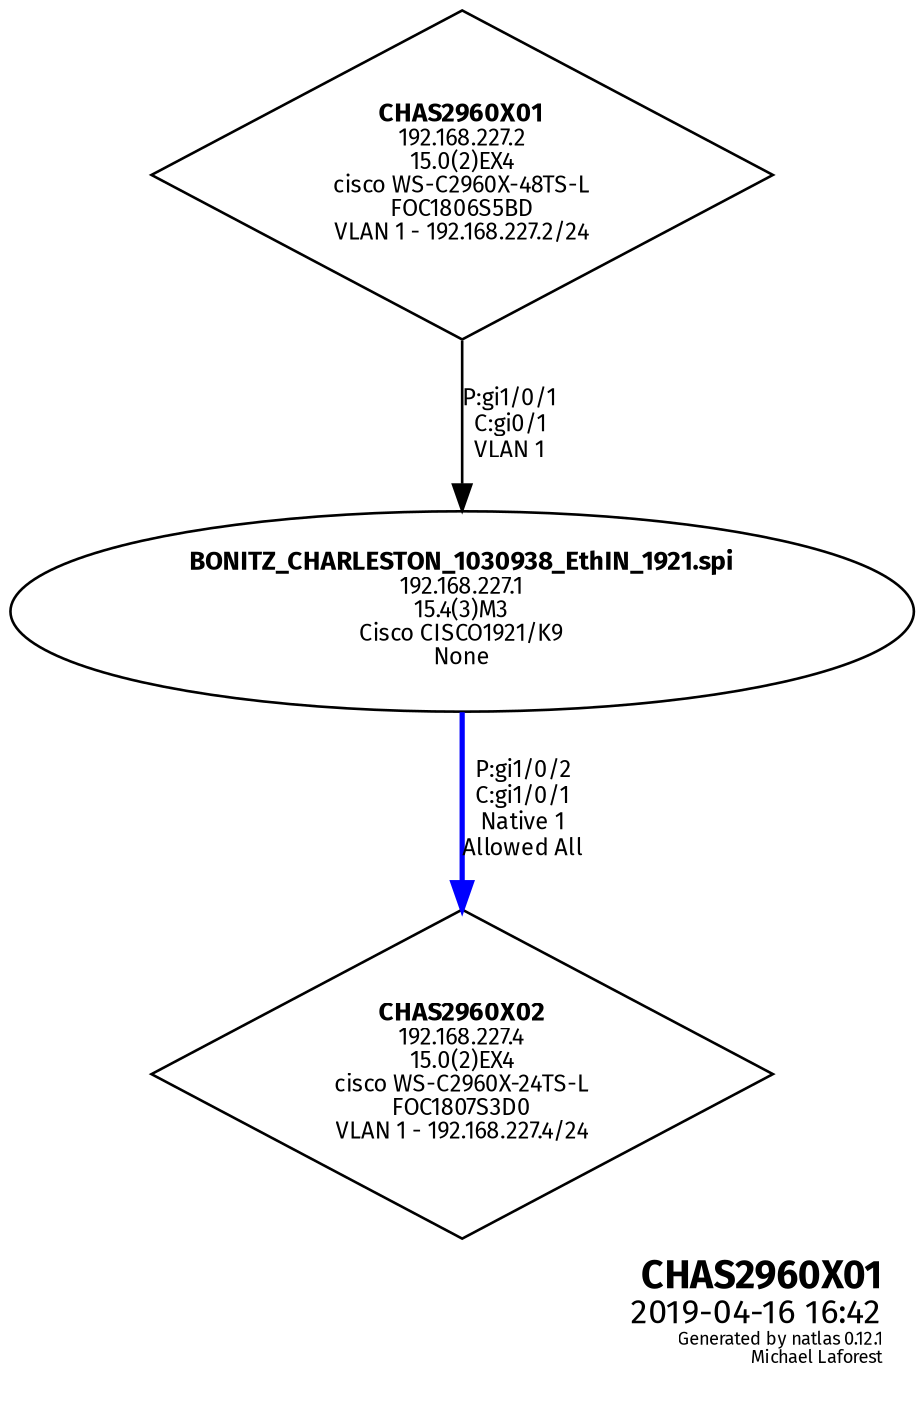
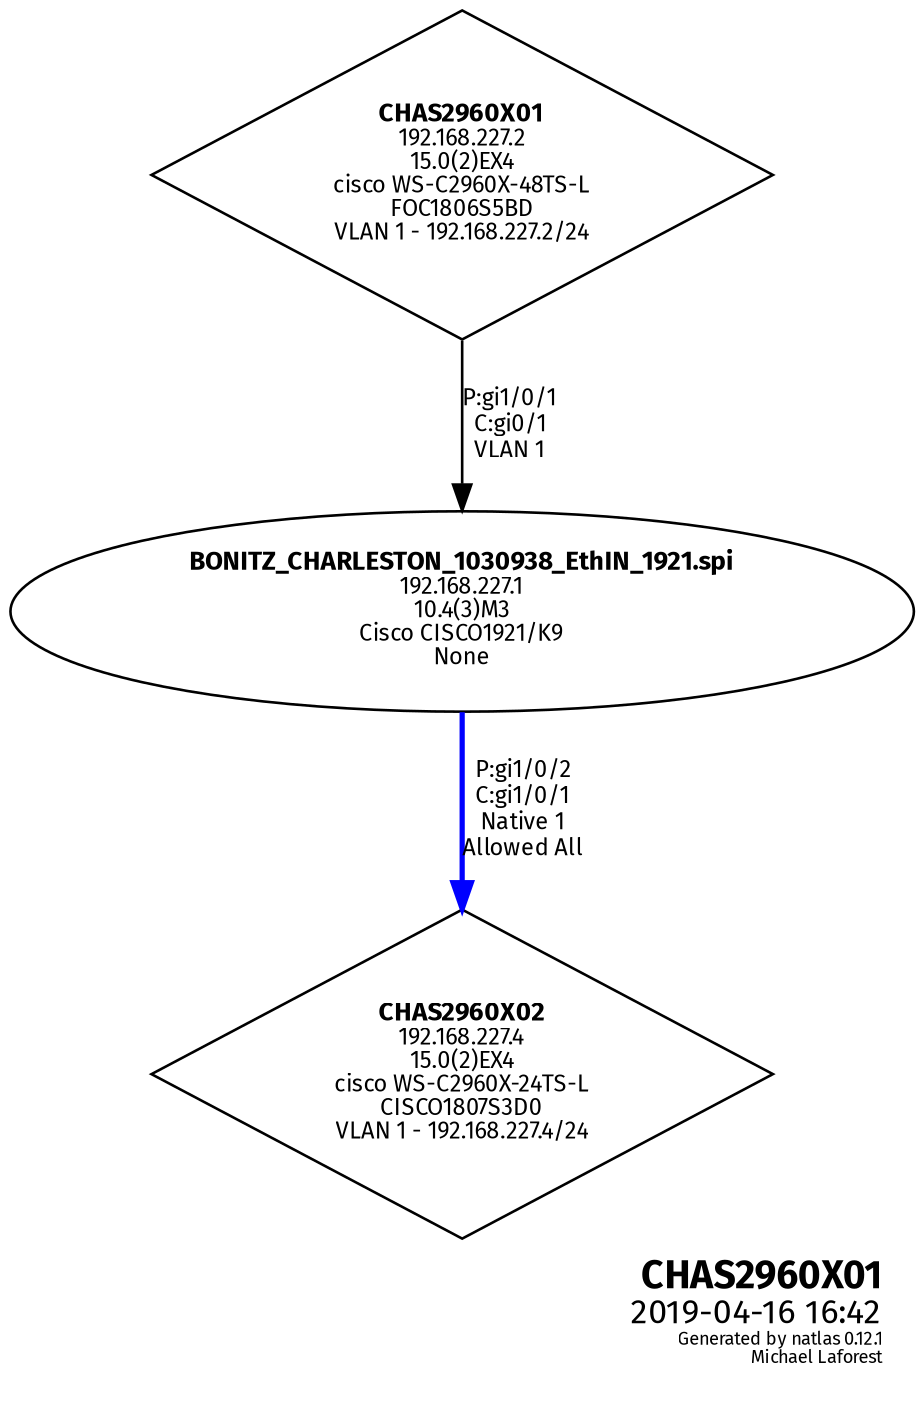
node "BONITZ_CHARLESTON_1030938_EthIN_1921.spi": text "15.4(3)M3" -> "10.4(3)M3"
node "CHAS2960X02": text "FOC1807S3D0" -> "CISCO1807S3D0"
